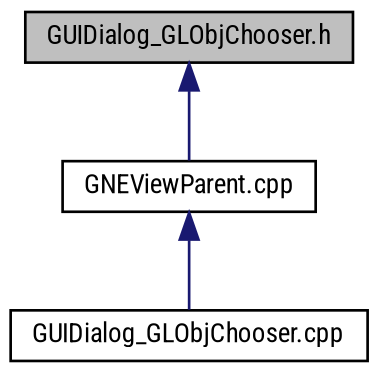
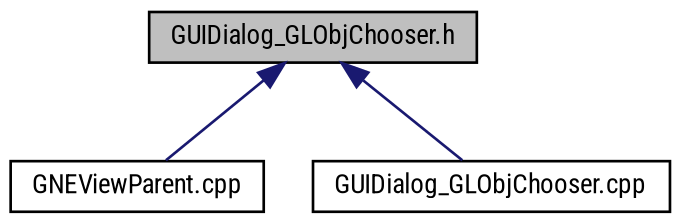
edge "GUIDialog_GLObjChooser.cpp" -> "GNEViewParent.cpp": now "GUIDialog_GLObjChooser.cpp" -> "GUIDialog_GLObjChooser.h"
